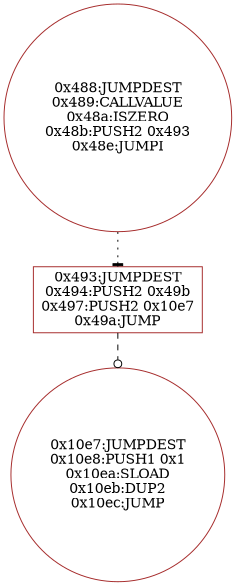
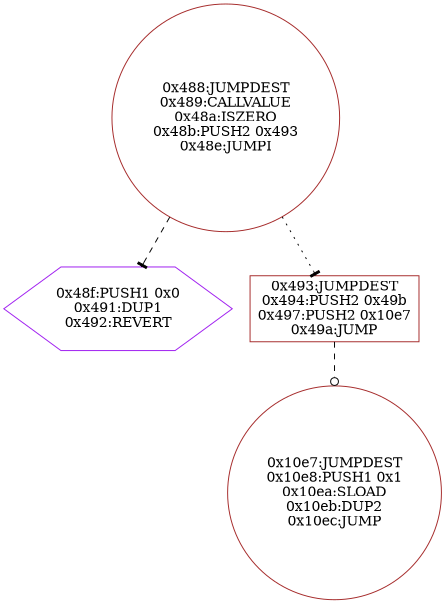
node "0x48f:PUSH1 0x0 0x491:DUP1 0x492:REVERT": added
